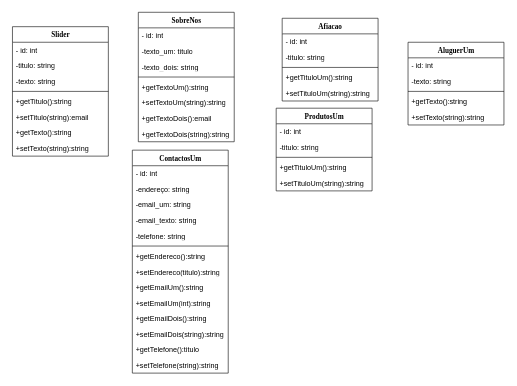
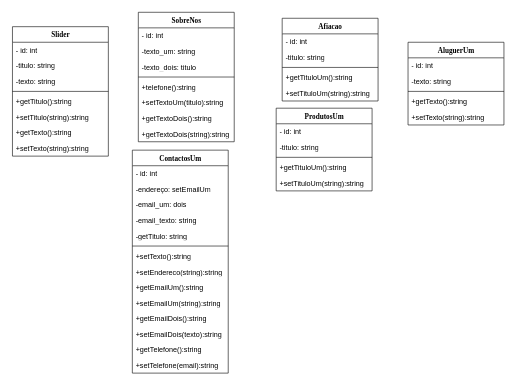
node "-texto_um: titulo": label "-texto_um: titulo" -> "-texto_um: string"
node "-texto_dois: string": label "-texto_dois: string" -> "-texto_dois: titulo"
node "+getTextoUm():string": label "+getTextoUm():string" -> "+telefone():string"
node "+setTextoUm(string):string": label "+setTextoUm(string):string" -> "+setTextoUm(titulo):string"
node "+setTitulo(string):email": label "+setTitulo(string):email" -> "+setTitulo(string):string"
node "+getTextoDois():email": label "+getTextoDois():email" -> "+getTextoDois():string"
node "-endereço: string": label "-endereço: string" -> "-endereço: setEmailUm"
node "-email_um: string": label "-email_um: string" -> "-email_um: dois"
node "-telefone: string": label "-telefone: string" -> "-getTitulo: string"
node "+getEndereco():string": label "+getEndereco():string" -> "+setTexto():string"
node "+setEndereco(titulo):string": label "+setEndereco(titulo):string" -> "+setEndereco(string):string"
node "+setEmailUm(int):string": label "+setEmailUm(int):string" -> "+setEmailUm(string):string"
node "+setEmailDois(string):string": label "+setEmailDois(string):string" -> "+setEmailDois(texto):string"
node "+getTelefone():titulo": label "+getTelefone():titulo" -> "+getTelefone():string"
node "+setTelefone(string):string": label "+setTelefone(string):string" -> "+setTelefone(email):string"
